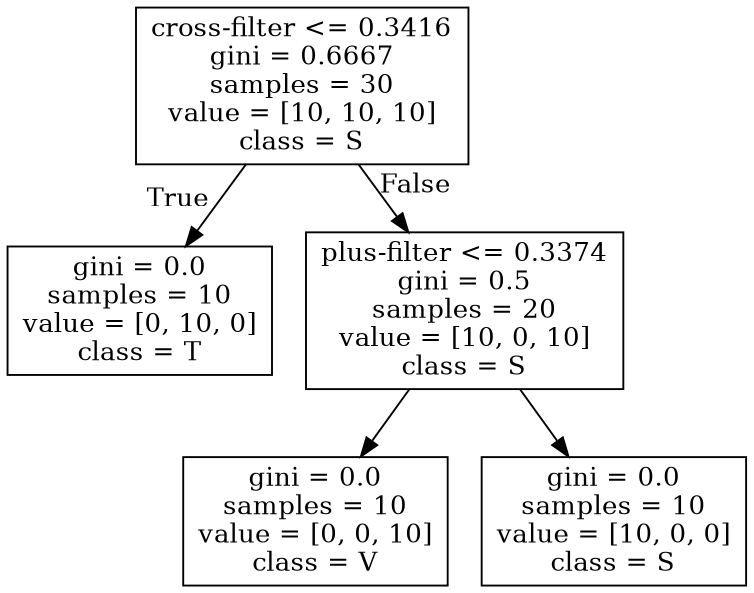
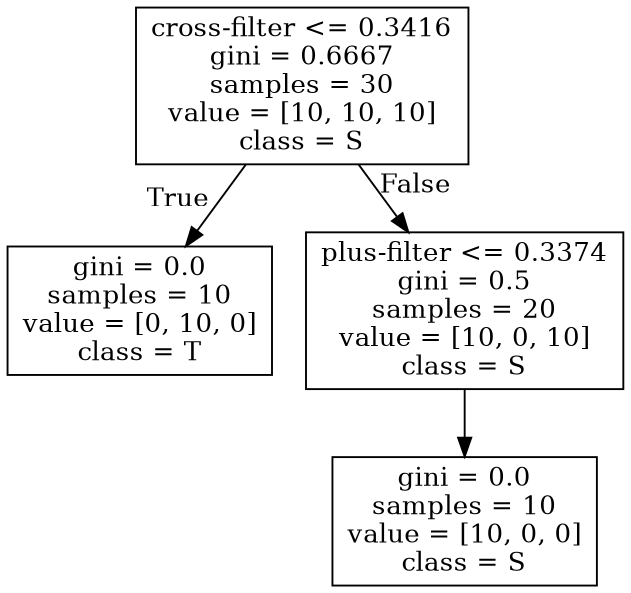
node "gini = 0.0 samples = 10 value = [0, 0, 10] class = V": removed
